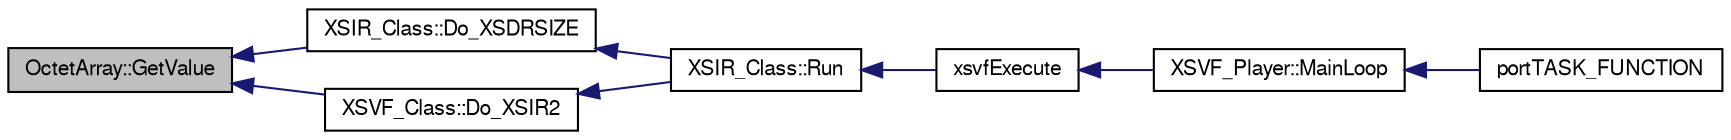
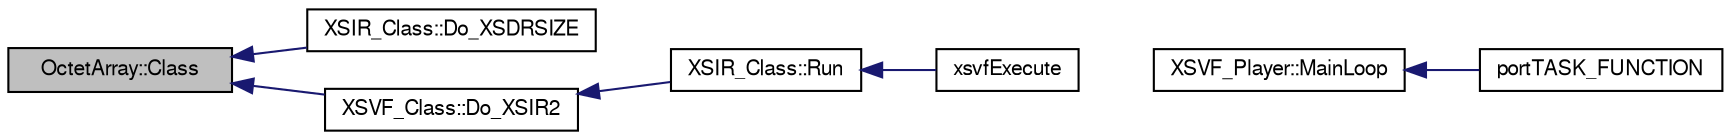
edge "XSIR_Class::Run" -> "XSIR_Class::Do_XSDRSIZE": removed
node "OctetArray::GetValue": label "OctetArray::GetValue" -> "OctetArray::Class"
edge "XSVF_Player::MainLoop" -> "xsvfExecute": removed
